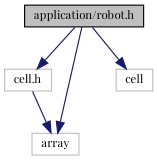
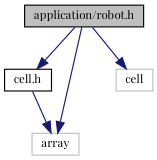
node "cell.h": color grey75 -> black
